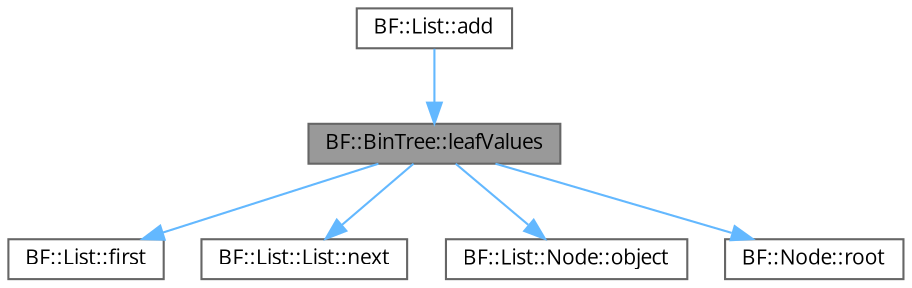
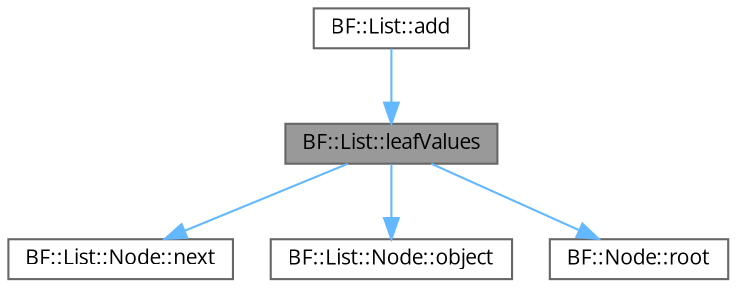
node "BF::BinTree::leafValues": label "BF::BinTree::leafValues" -> "BF::List::leafValues"
node "BF::List::first": removed
node "BF::List::List::next": label "BF::List::List::next" -> "BF::List::Node::next"
